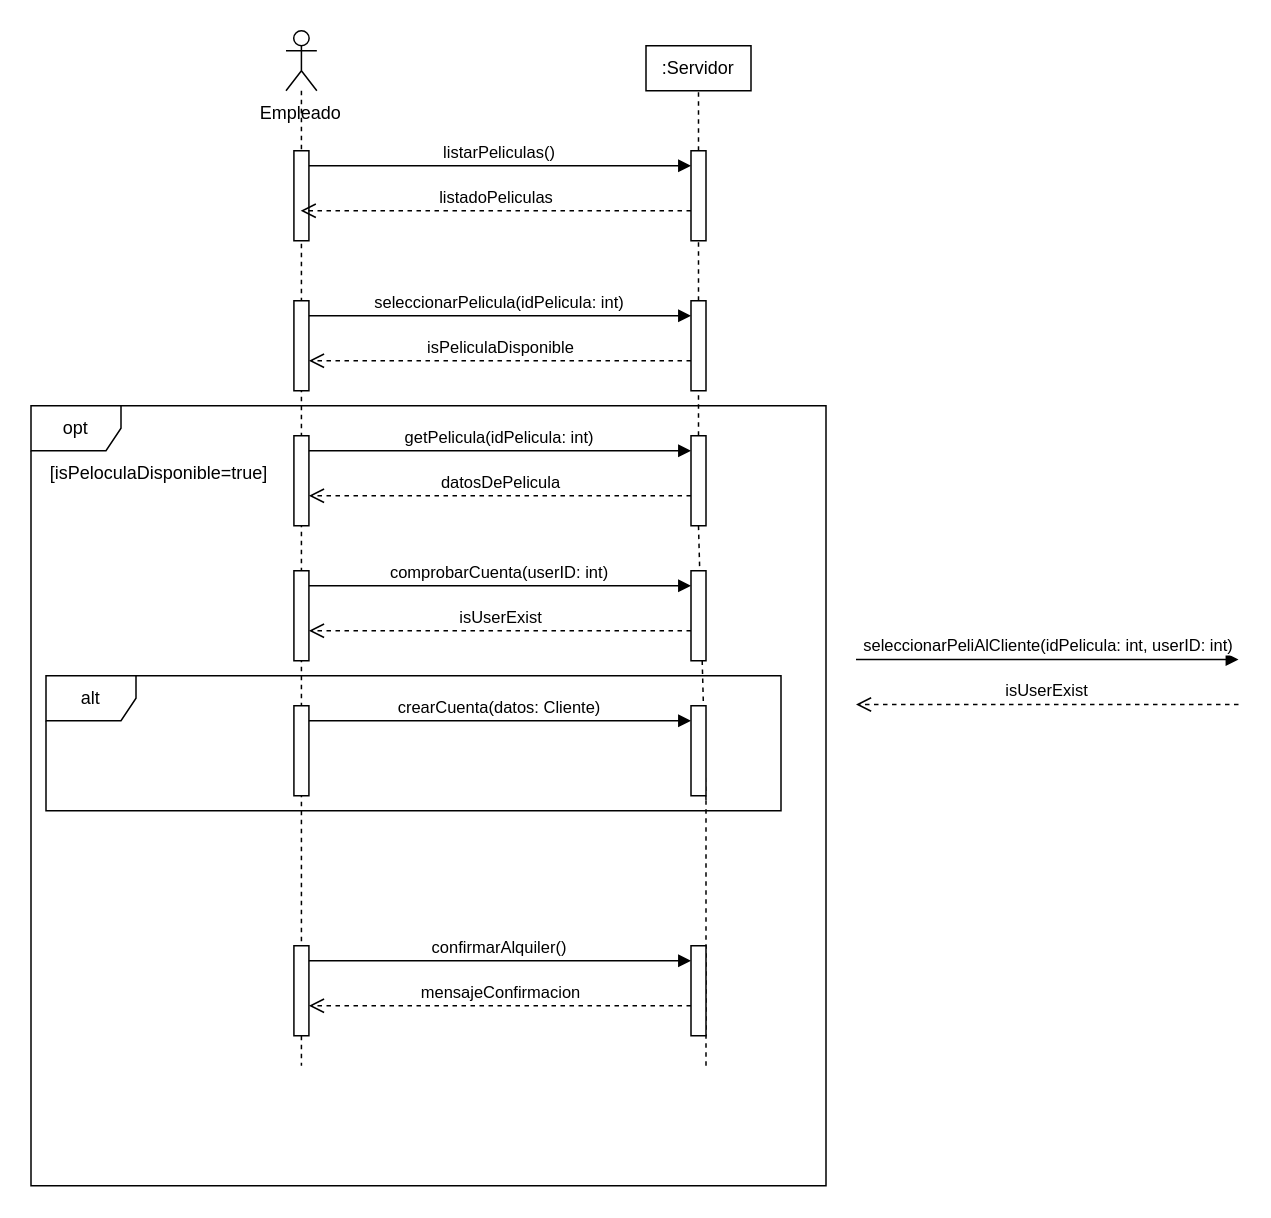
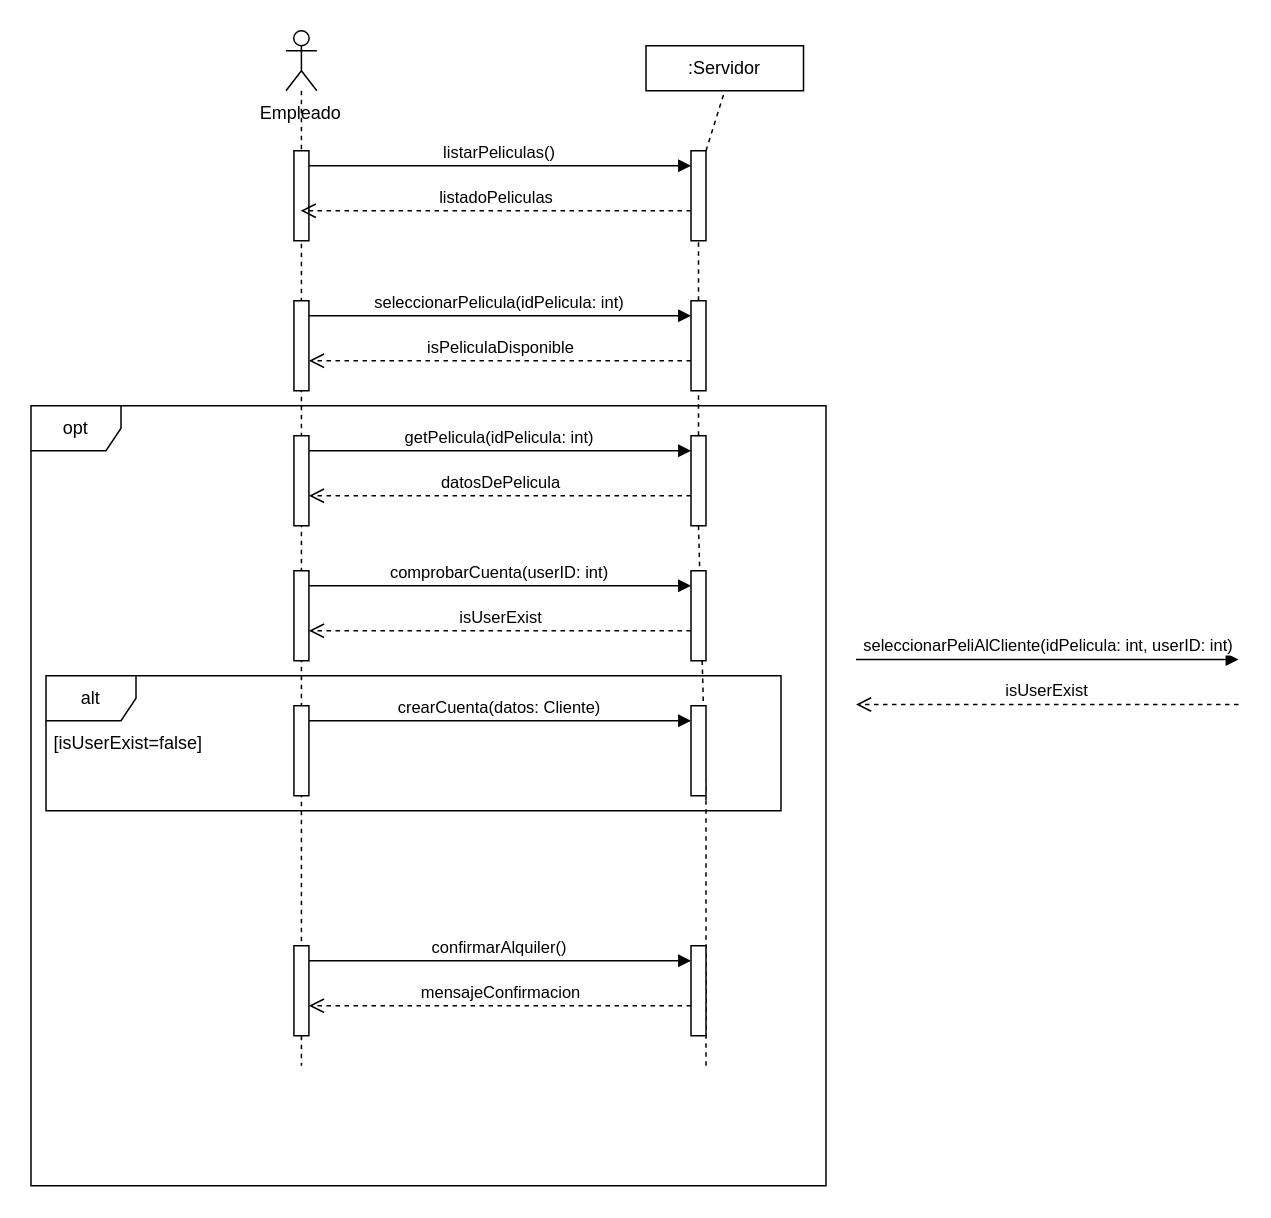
node ":Servidor": size 105x45 -> 158x45
node "[isPeloculaDisponible=true]": removed
node "[isUserExist=false]": added
